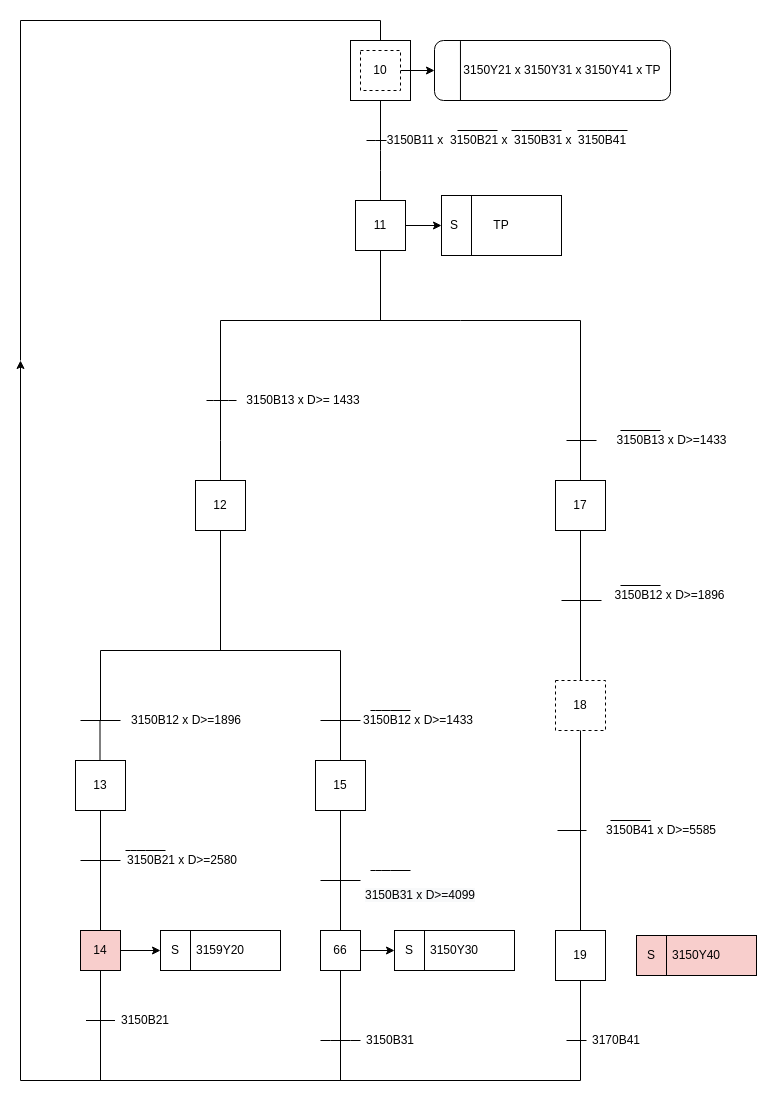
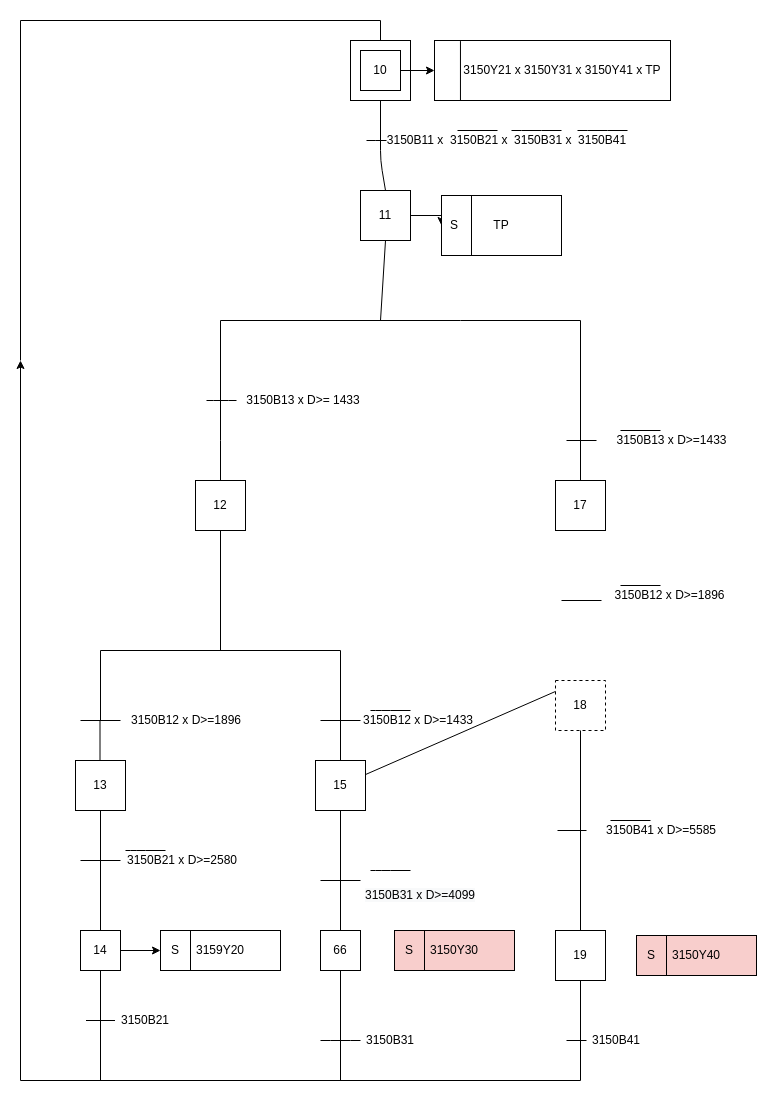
node "10": style dashed -> solid
node "3150Y21 x 3150Y31 x 3150Y41 x TP": shape rounded rectangle -> rectangle
node "11": moved (381, 226) -> (386, 216)
edge "17" -- "18": now "15" -- "18"
node "14": fillcolor #f8cecc -> #ffffff
edge "66" -> "3150Y30": removed
node "3150Y30": fillcolor #ffffff -> #f8cecc
node "3170B41": label "3170B41" -> "3150B41"
